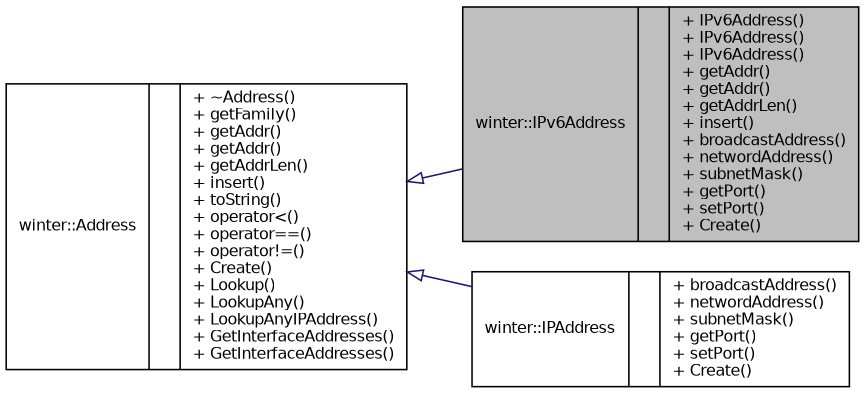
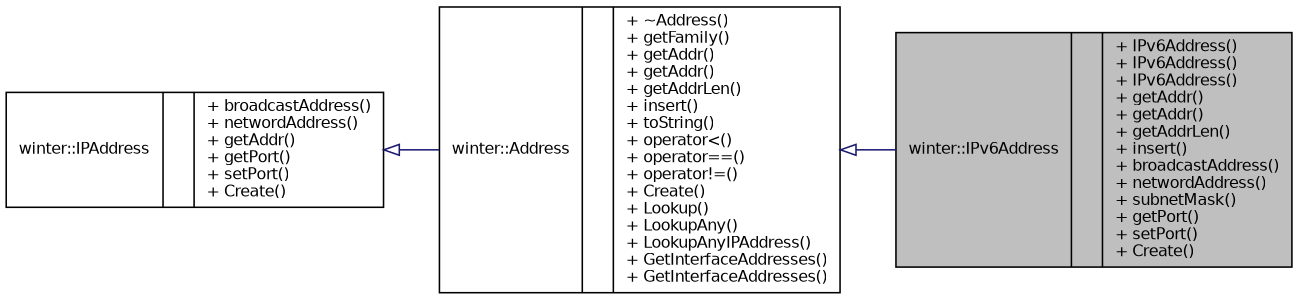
edge "winter::IPAddress" -> "winter::Address": reversed
node "winter::IPAddress": text "+ subnetMask()" -> "+ getAddr()"
